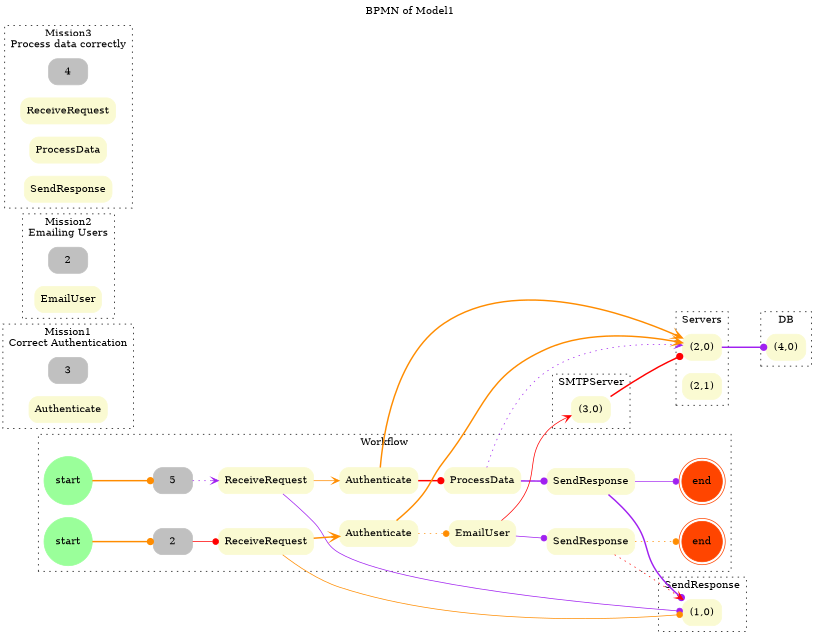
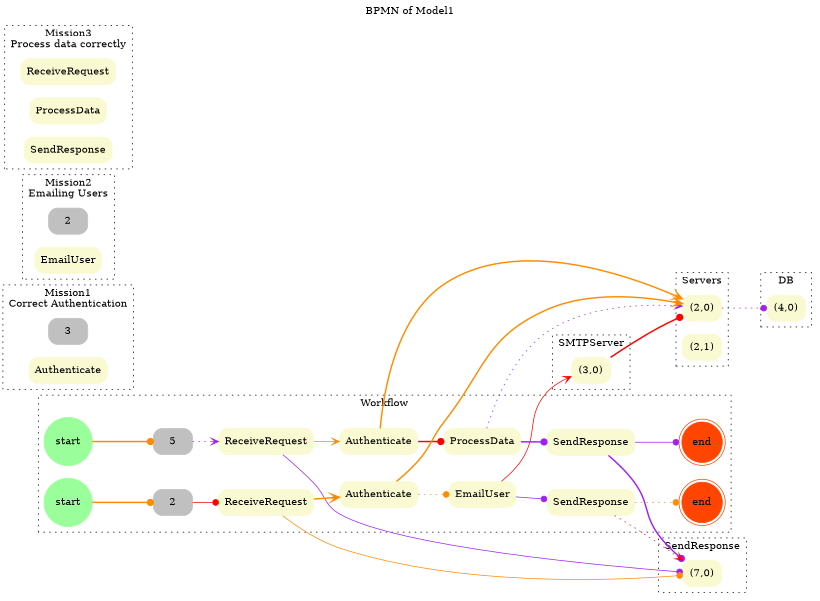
node "4": removed
edge "(2,0)" -> "(4,0)": style bold -> dotted
node "(1,0)": label "(1,0)" -> "(7,0)"
